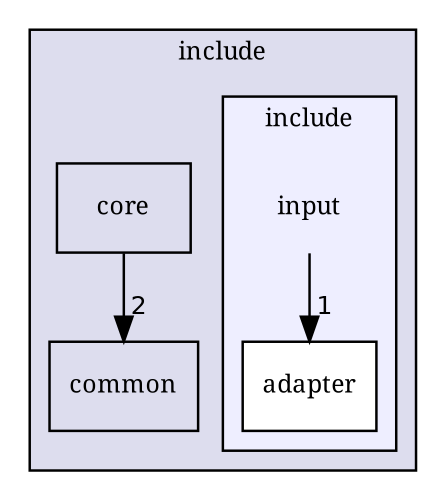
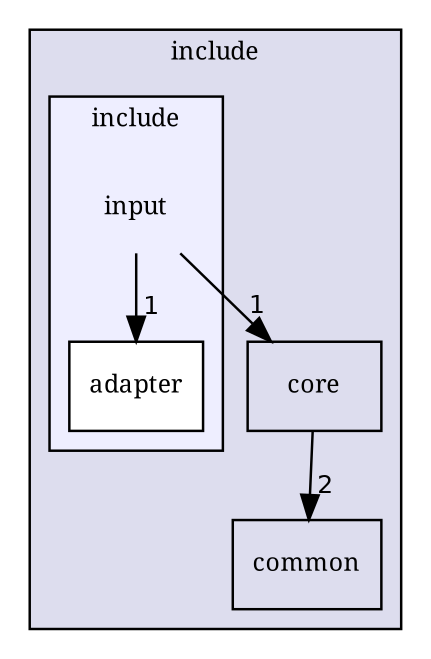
edge "input" -> "core": added
